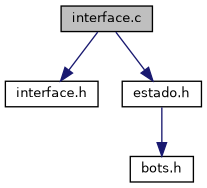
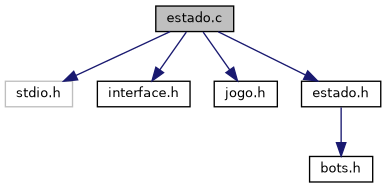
node "interface.c": label "interface.c" -> "estado.c"
node "stdio.h": added
node "jogo.h": added
